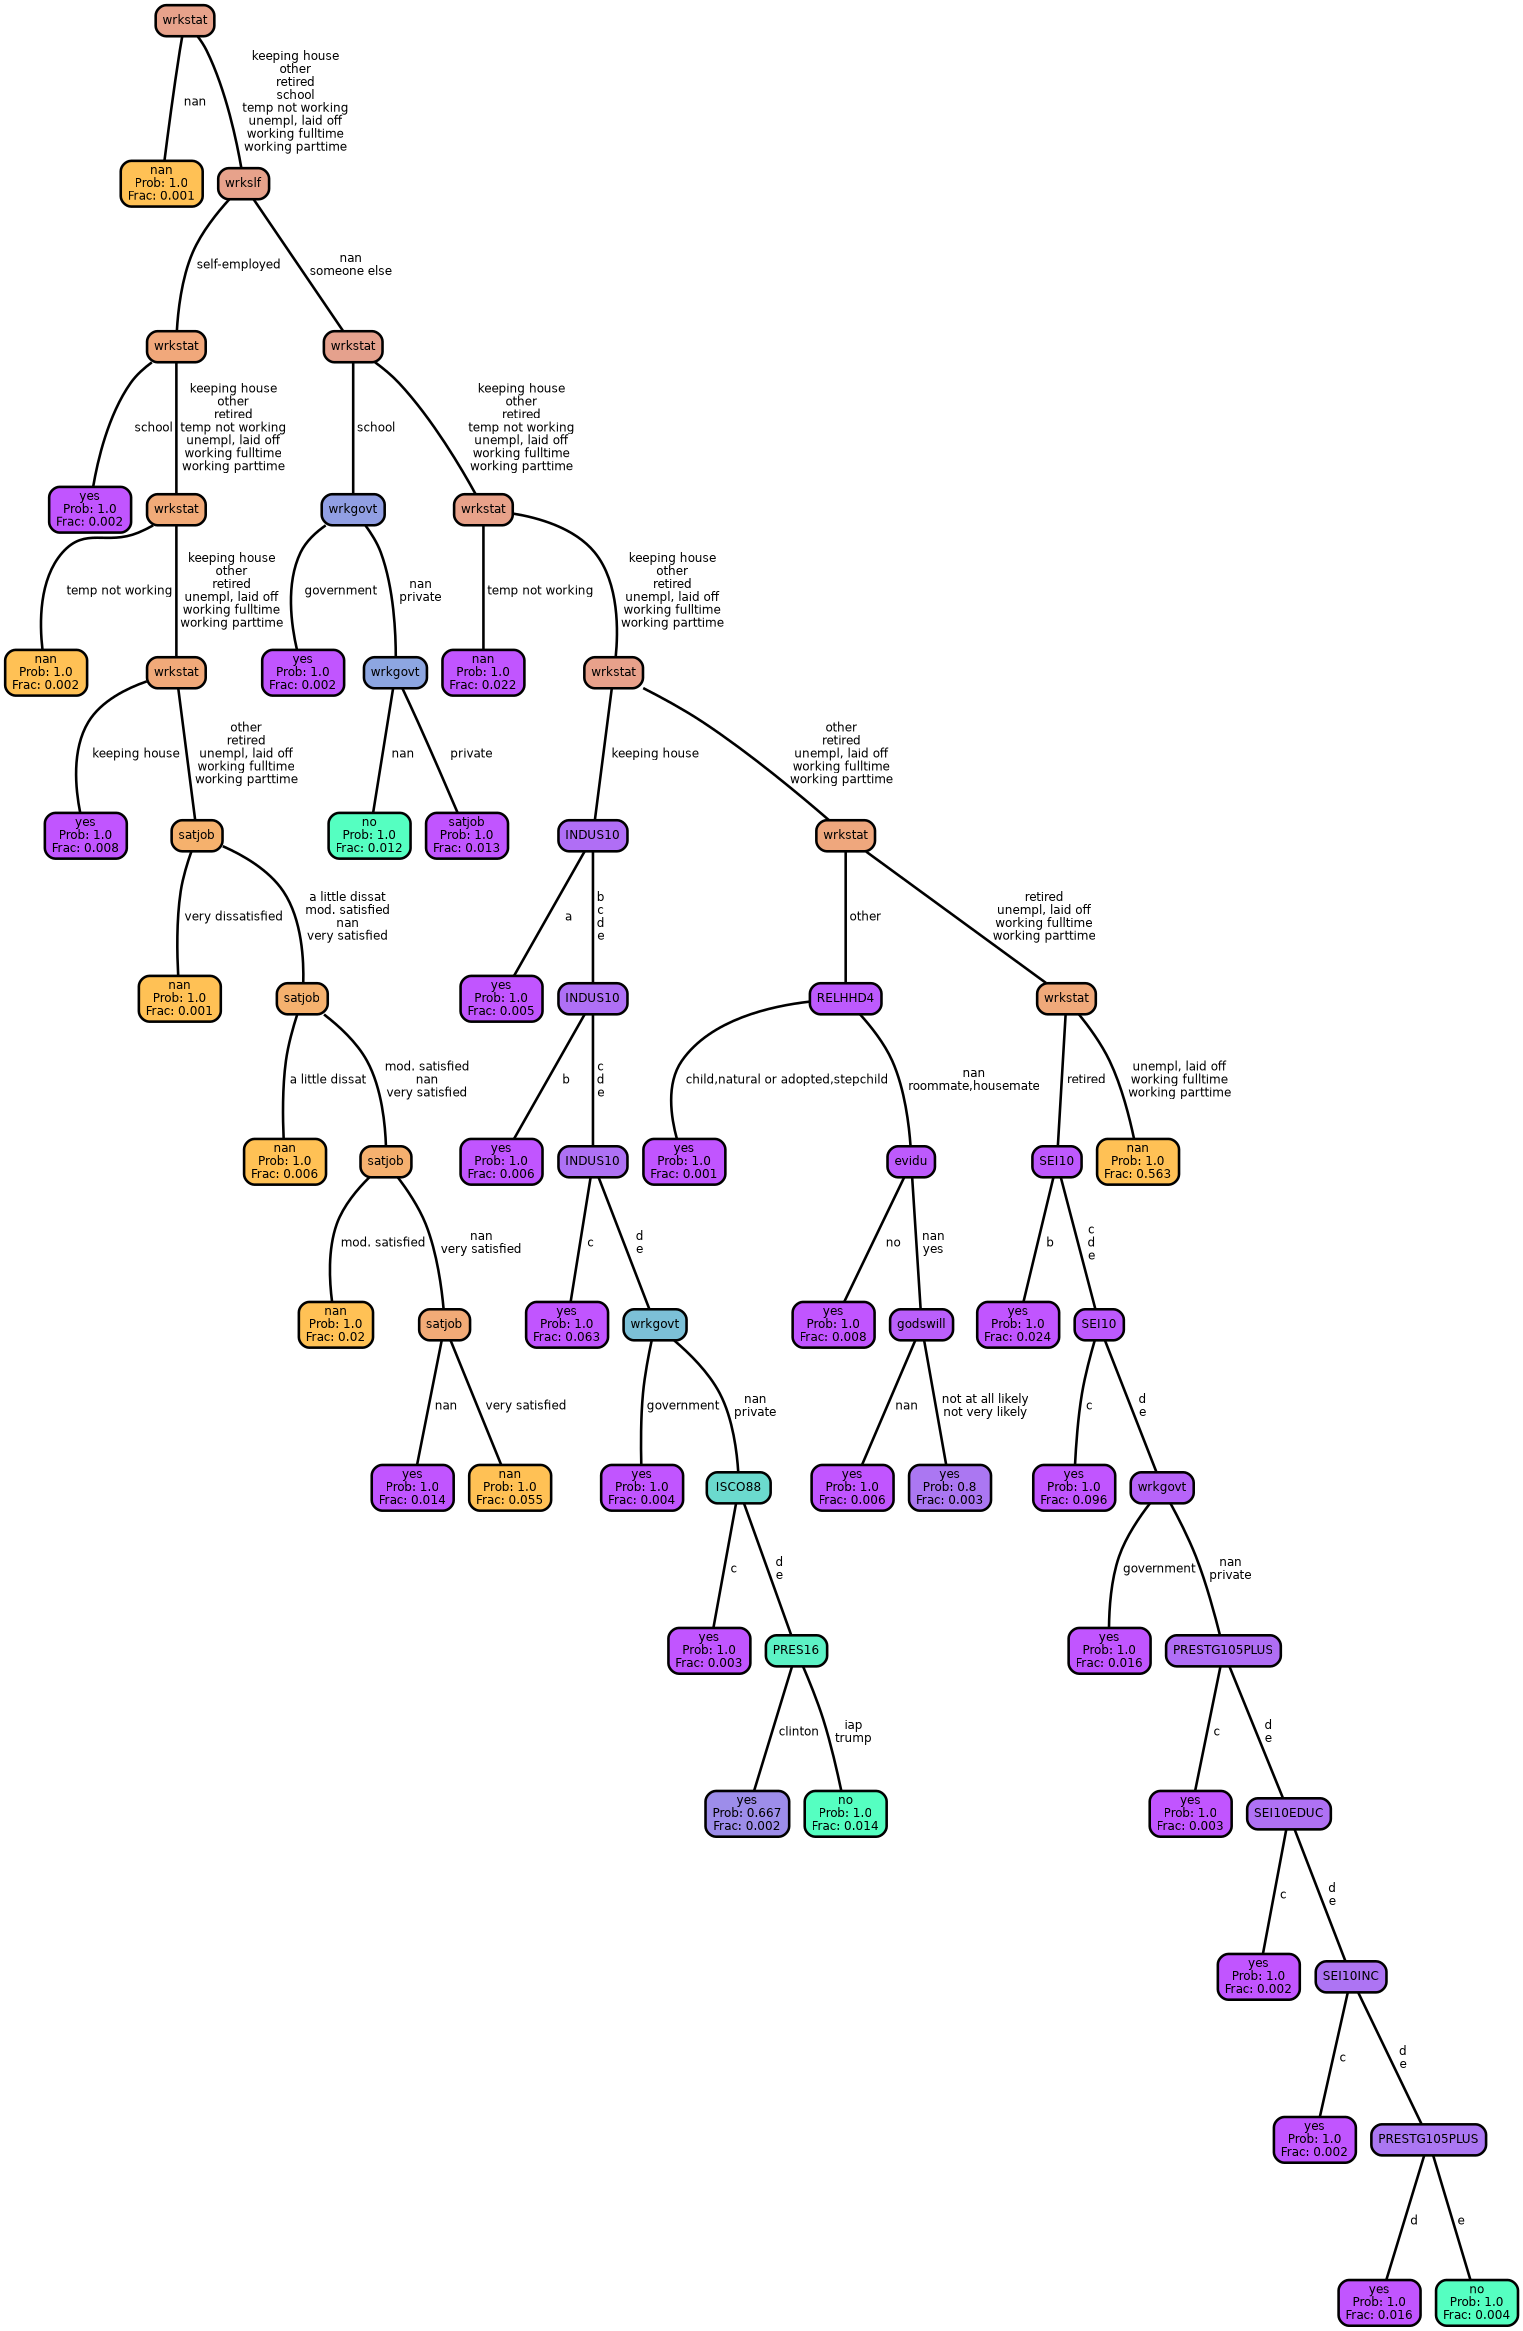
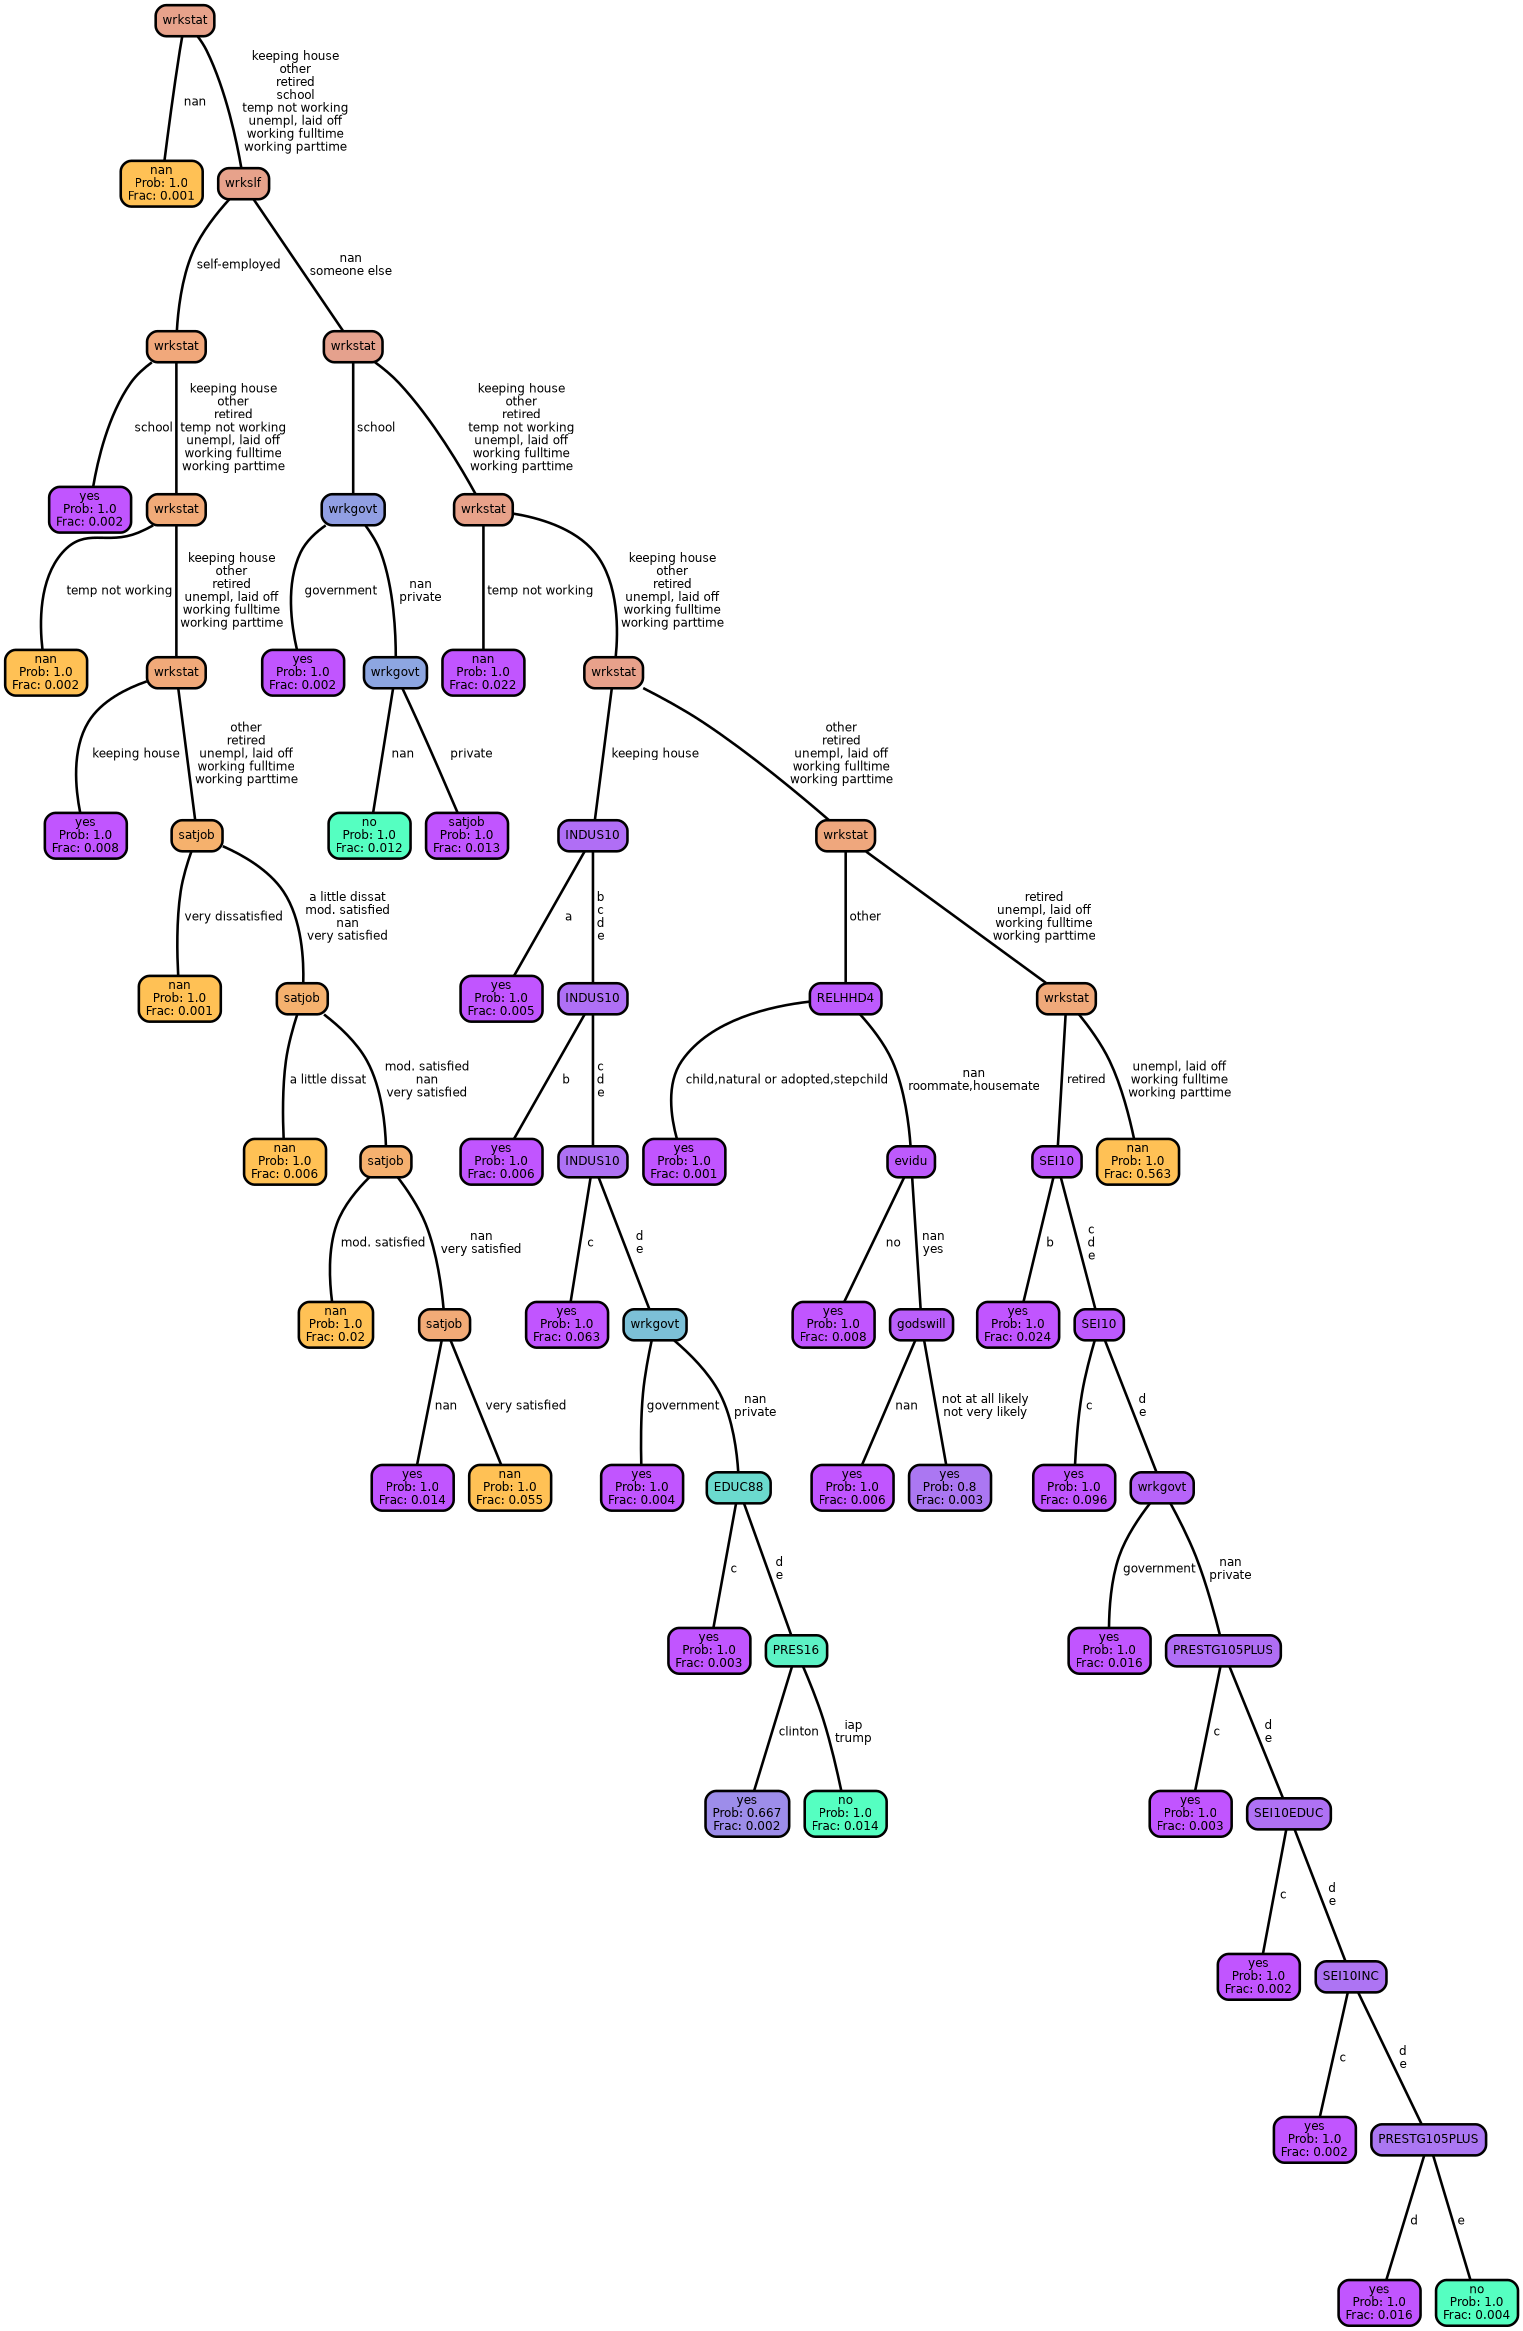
node "ISCO88": label "ISCO88" -> "EDUC88"
